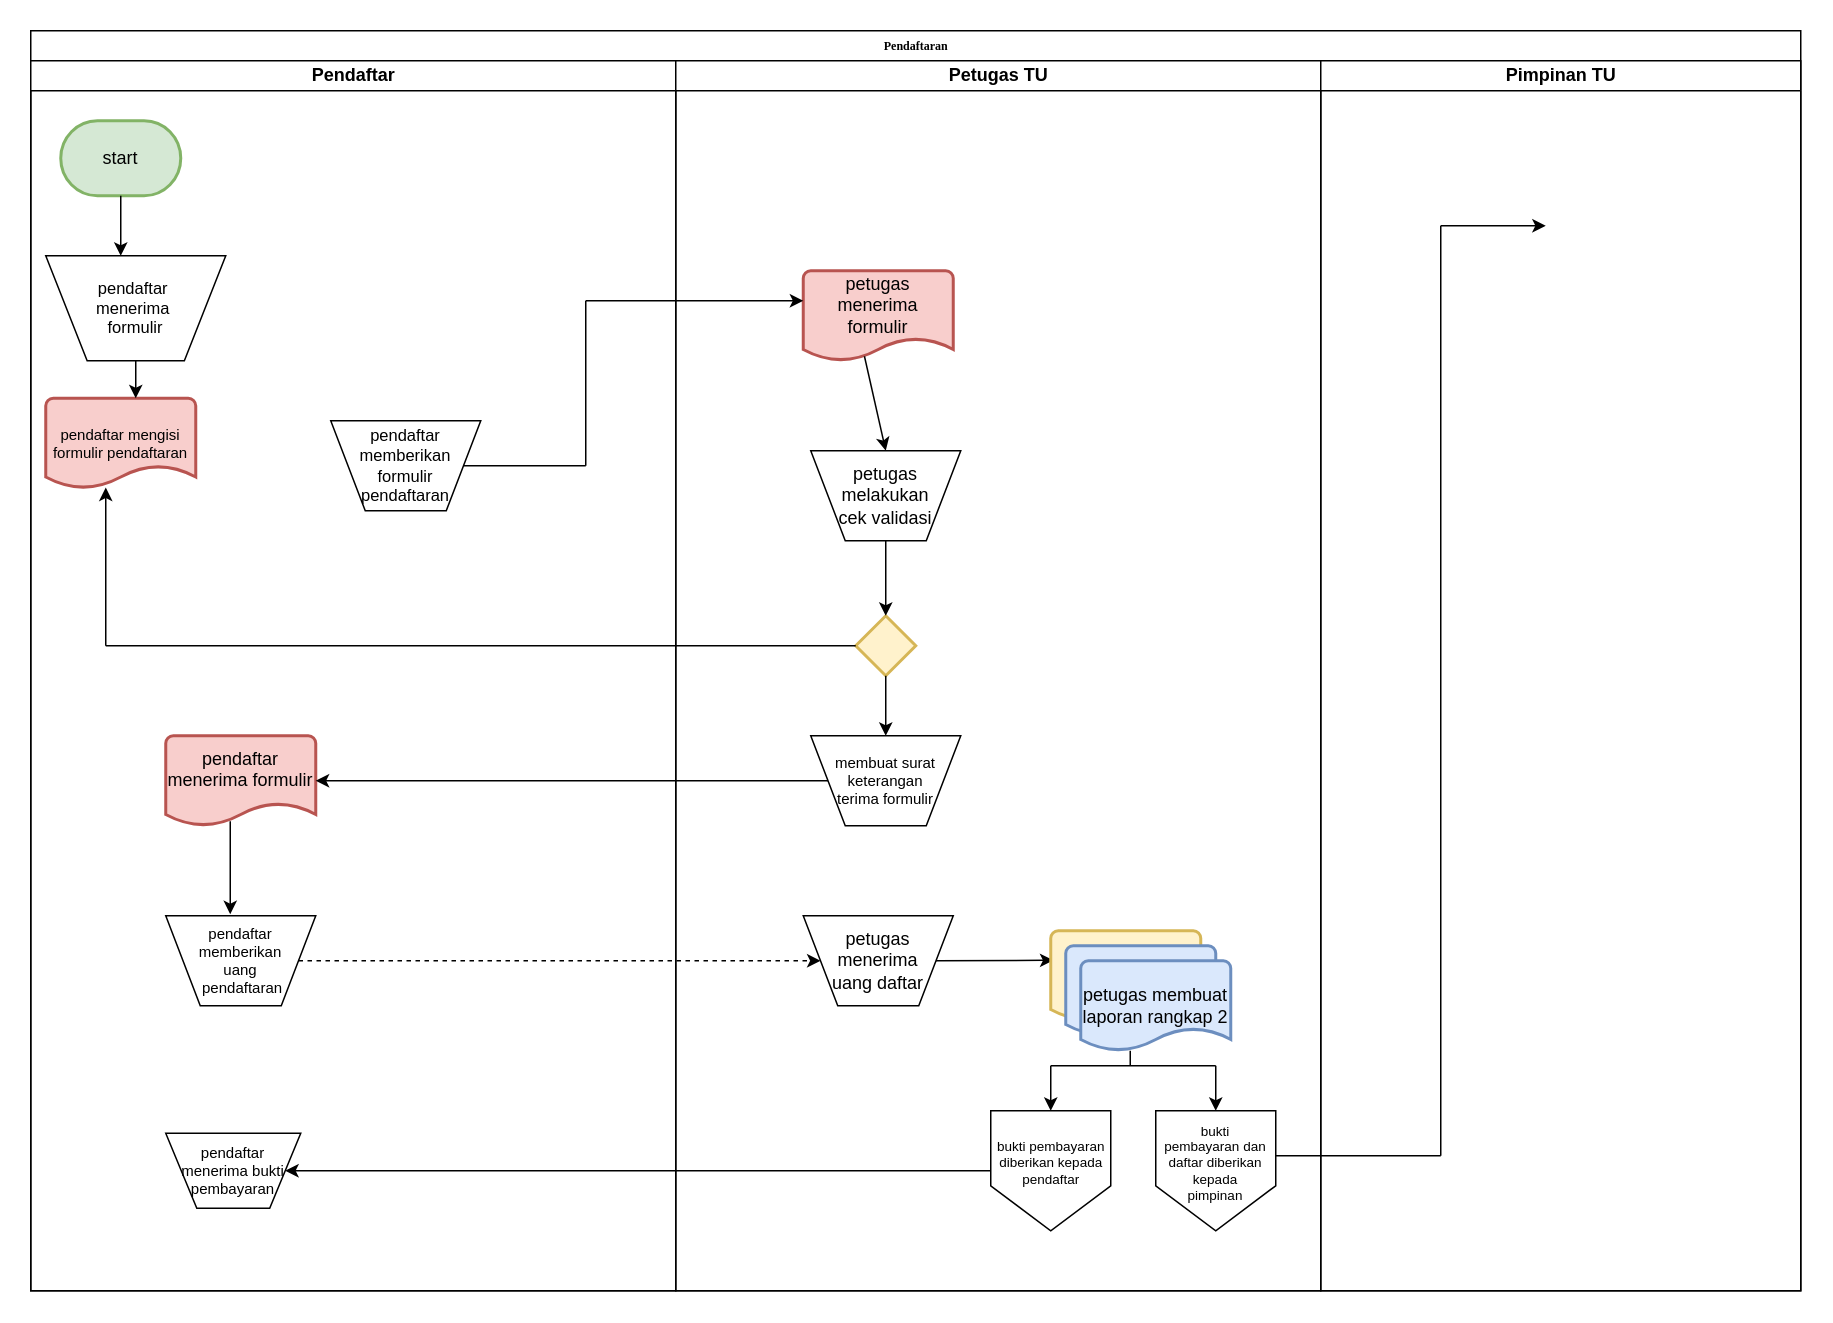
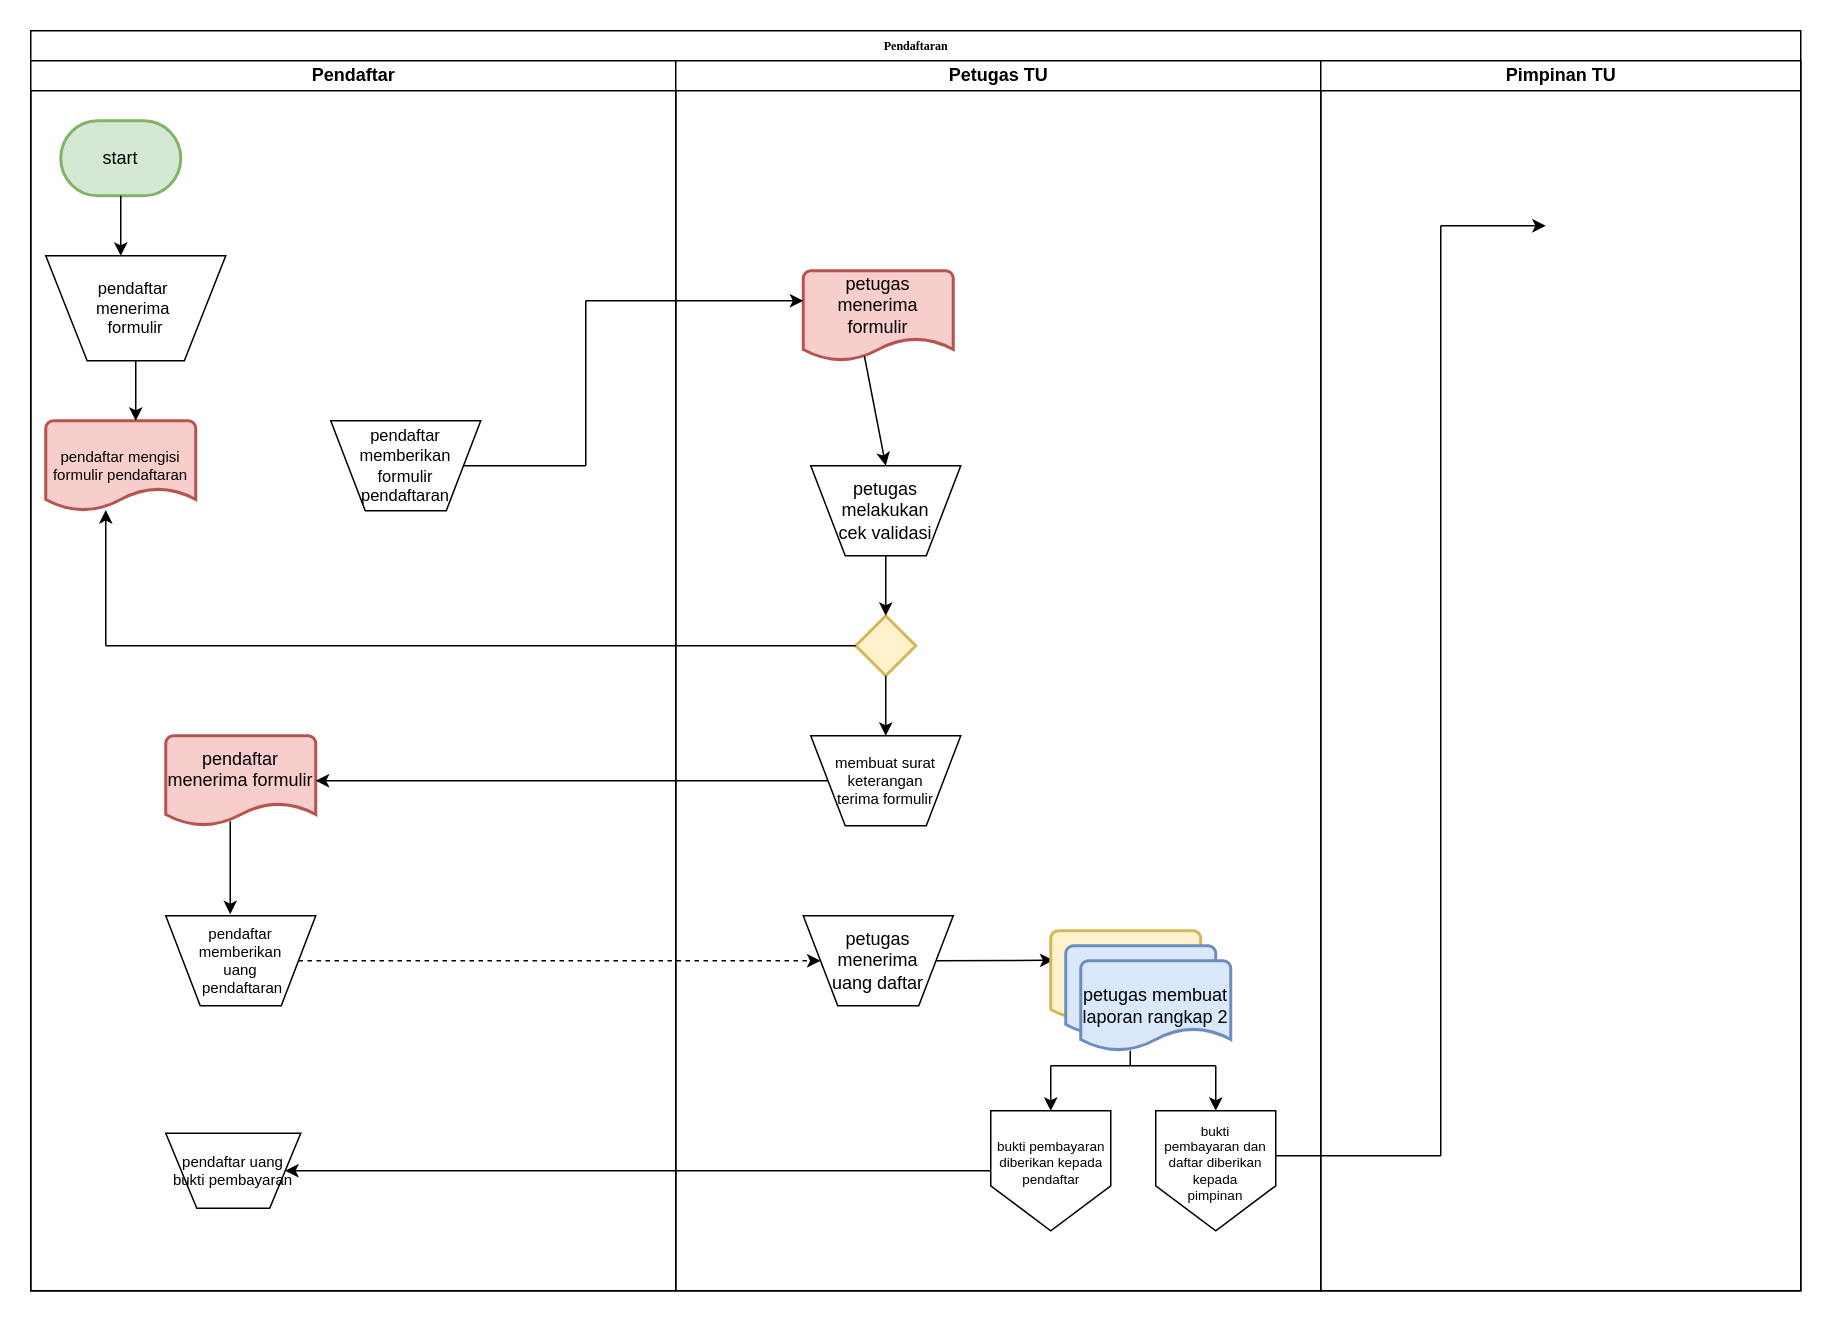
node "pendaftar mengisiformulir pendaftaran": moved (121, 443) -> (121, 466)
node "petugas melakukan cek validasi": moved (886, 496) -> (886, 511)
node "pendaftar menerima bukti pembayaran": label "pendaftar menerima bukti pembayaran" -> "pendaftar uang bukti pembayaran"
